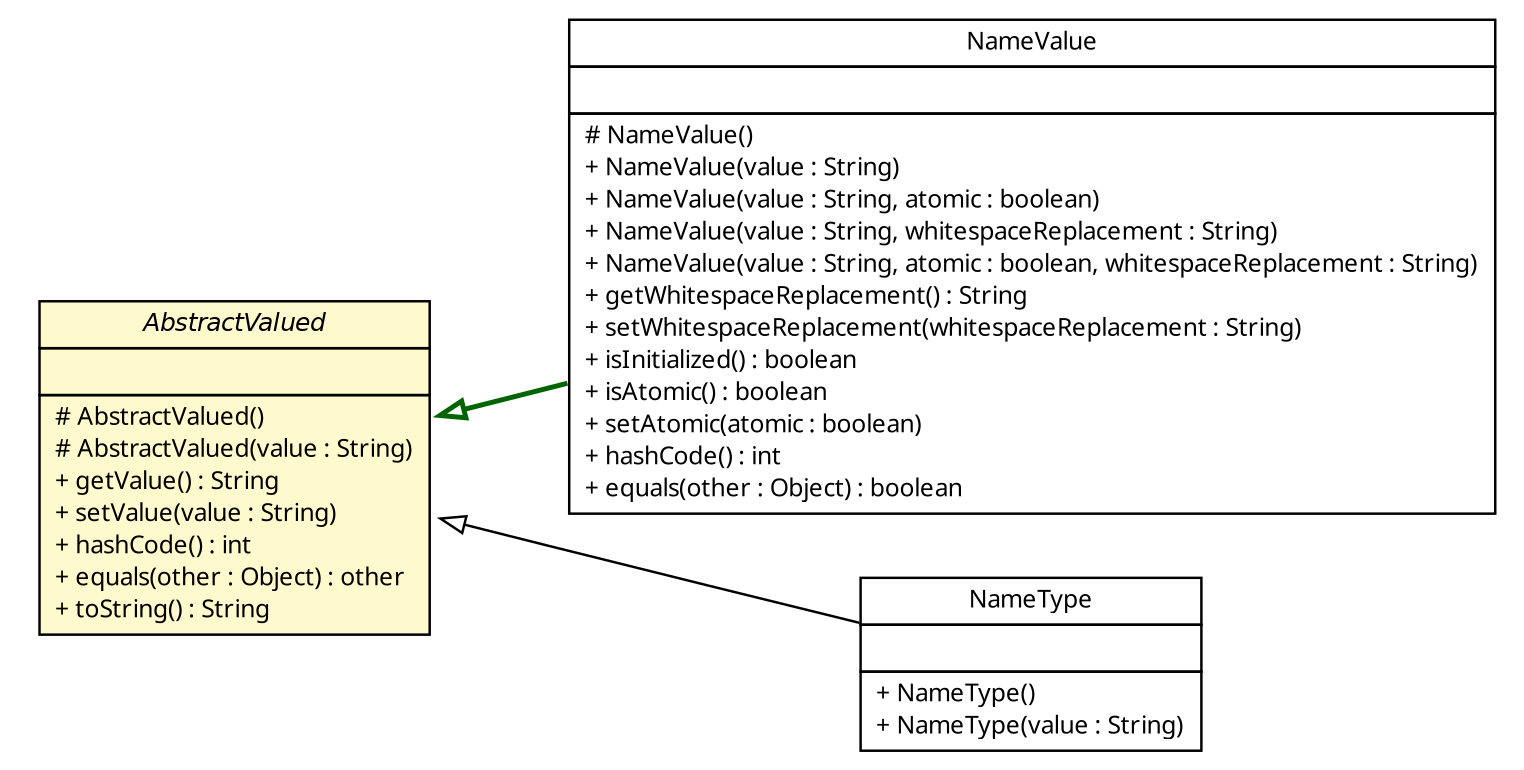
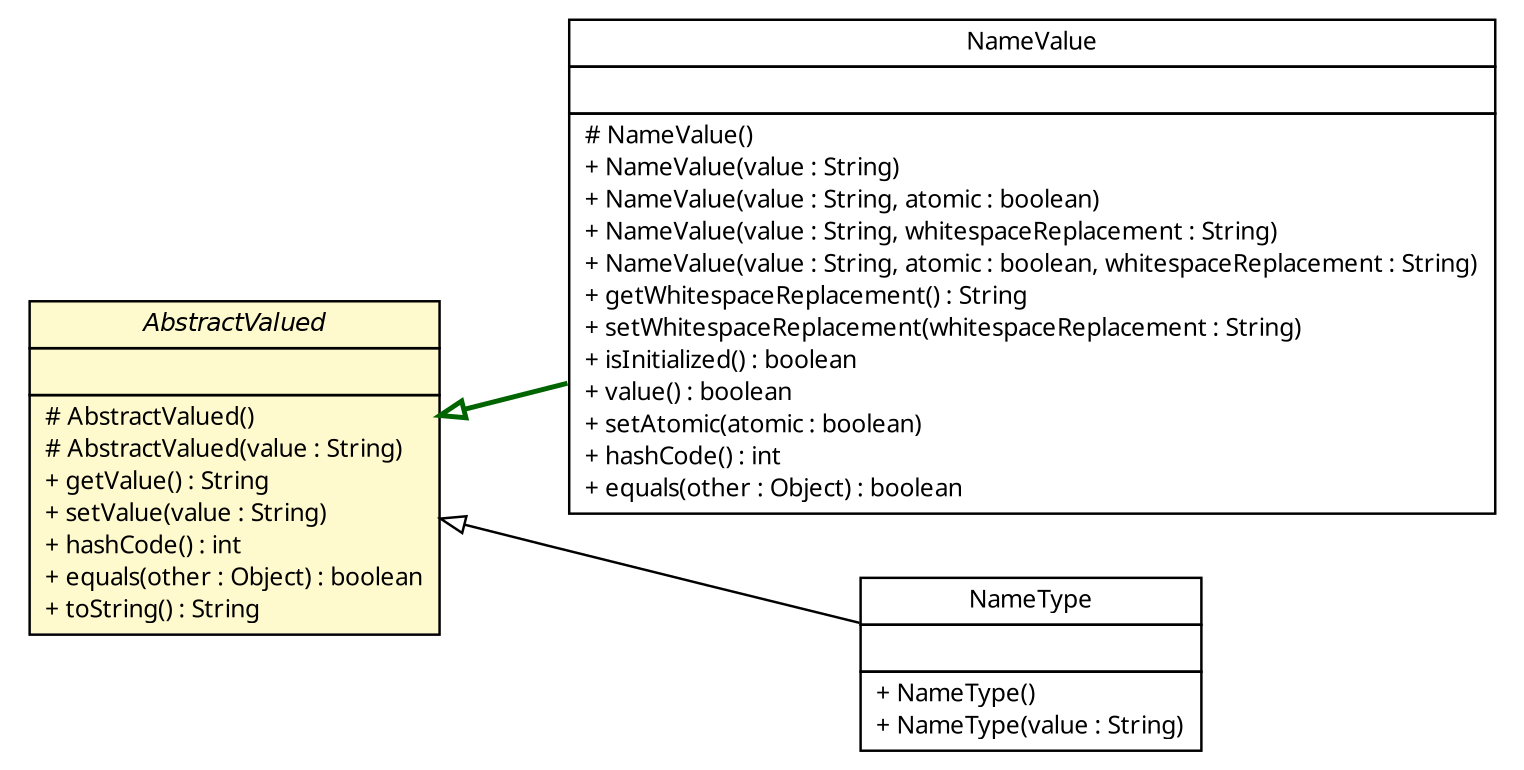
node "NameValue": text "+ isAtomic() : boolean" -> "+ value() : boolean"
node "AbstractValued": text "+ equals(other : Object) : other" -> "+ equals(other : Object) : boolean"
